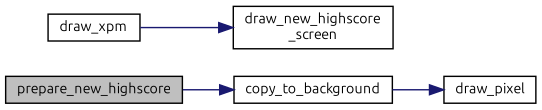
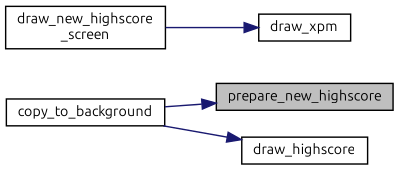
edge "draw_xpm" -> "draw_new_highscore _screen": reversed
edge "prepare_new_highscore" -> "copy_to_background": reversed
node "draw_pixel": label "draw_pixel" -> "draw_highscore"
